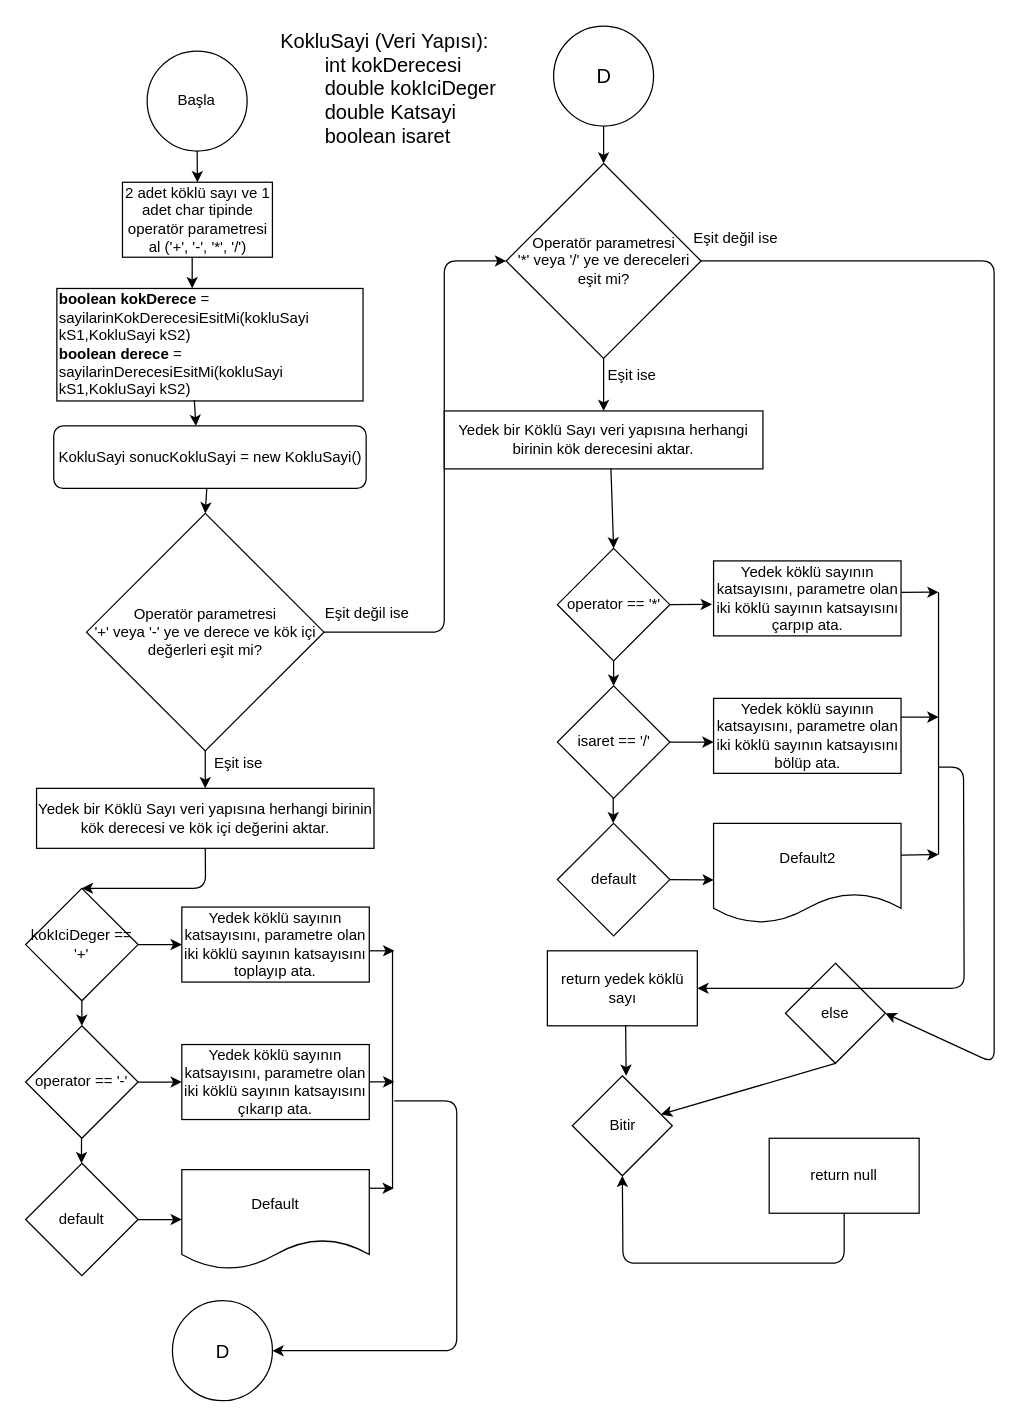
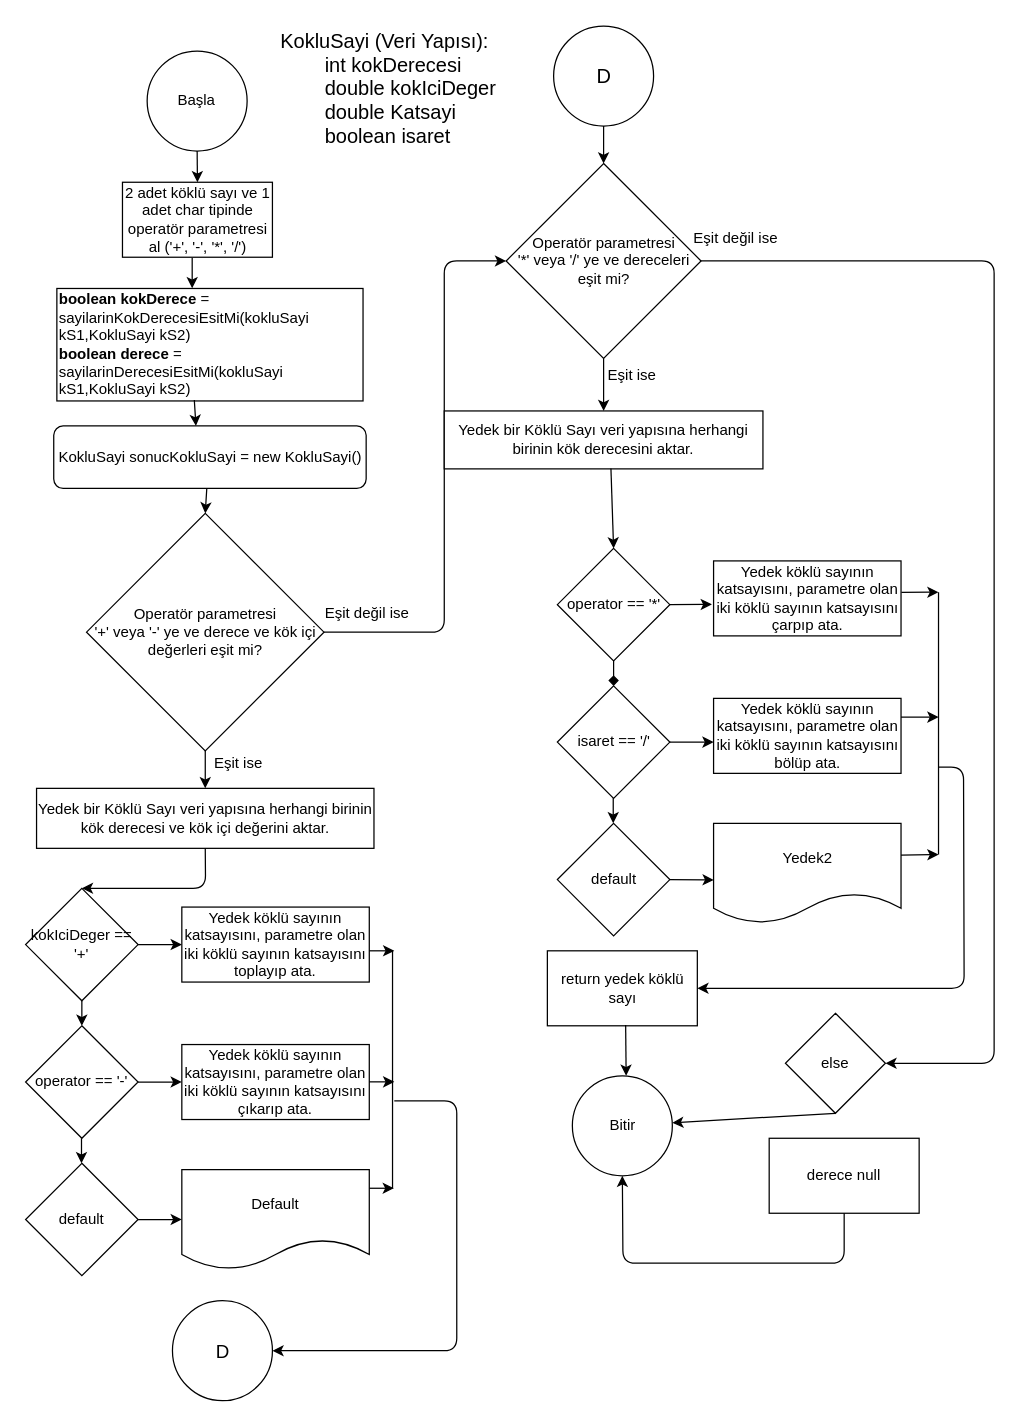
edge "operator == '*'" -> "isaret == '/'": arrowhead classic -> diamond
node "Default2": label "Default2" -> "Yedek2"
node "else": moved (836, 1013) -> (836, 1063)
node "Bitir": shape diamond -> ellipse
node "return null": label "return null" -> "derece null"
